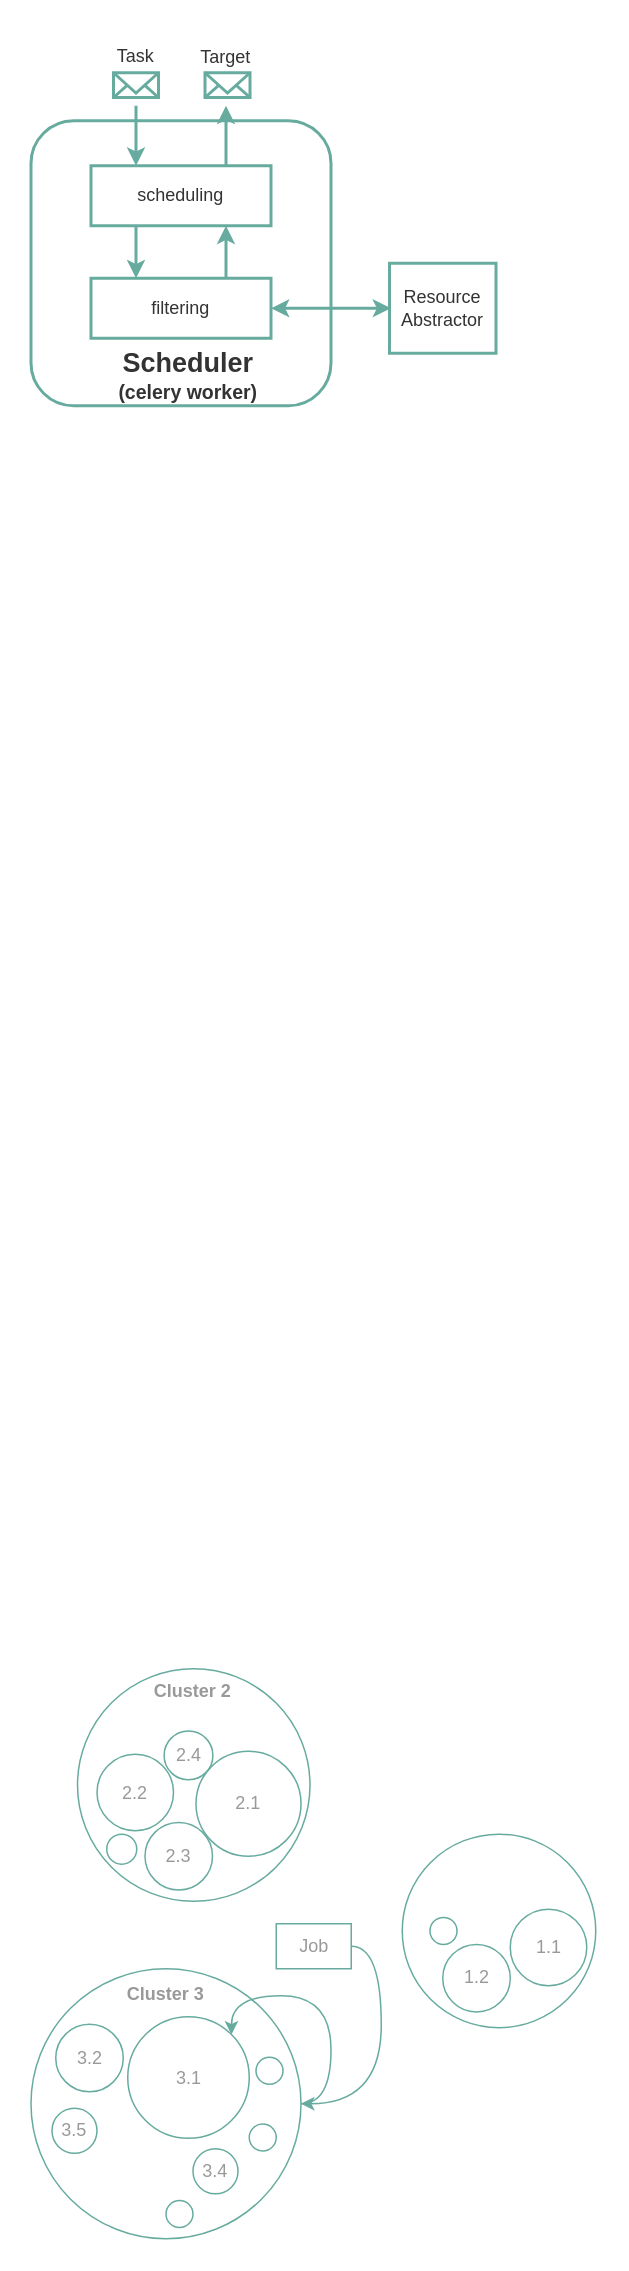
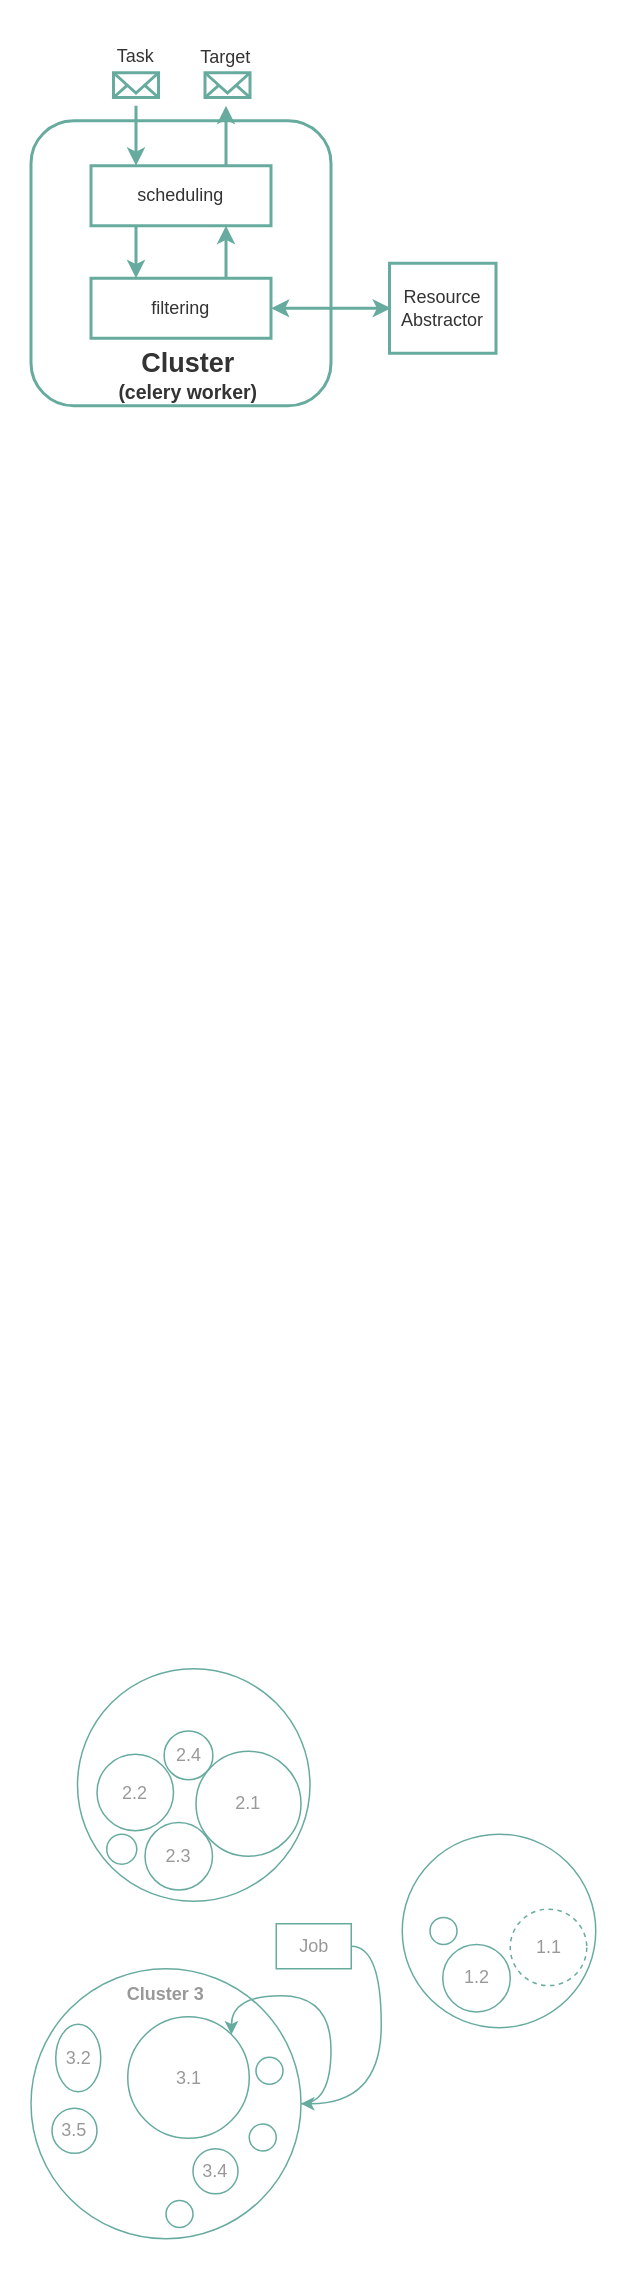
node "Scheduler (celery worker)": label "Scheduler (celery worker)" -> "Cluster (celery worker)"
node "Cluster 2": removed
node "1.1": style solid -> dashed
node "3.2": size 68x68 -> 45x68
